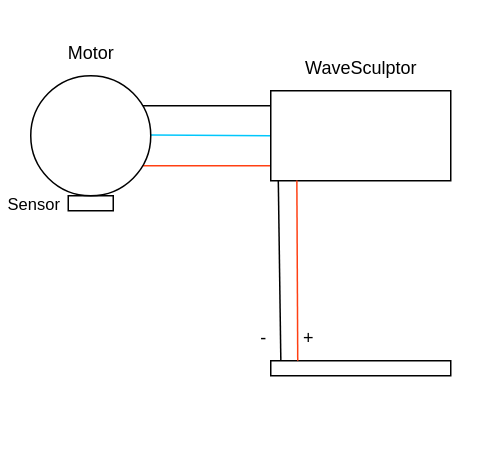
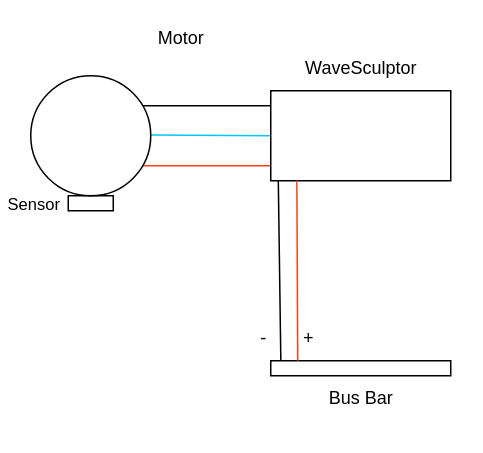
node "Motor": moved (91, 53) -> (181, 38)
node "Bus Bar": added
